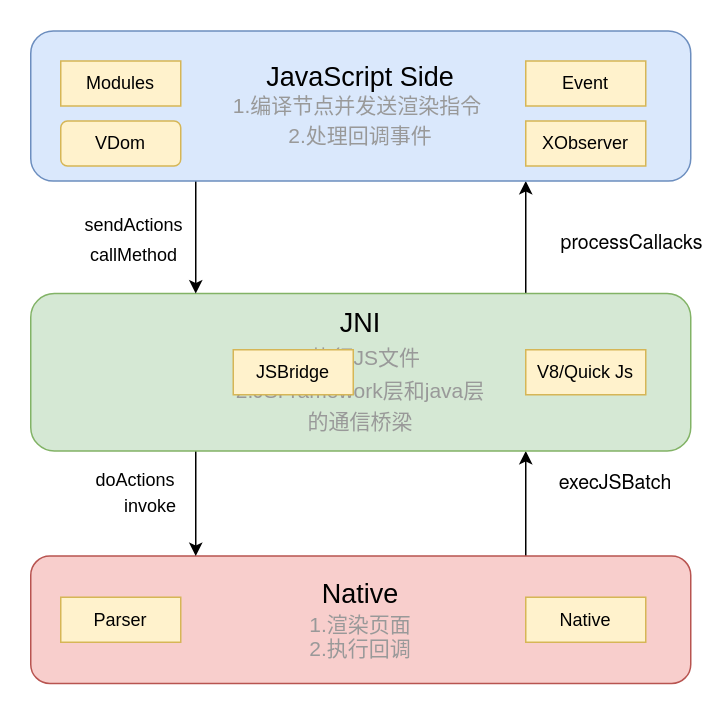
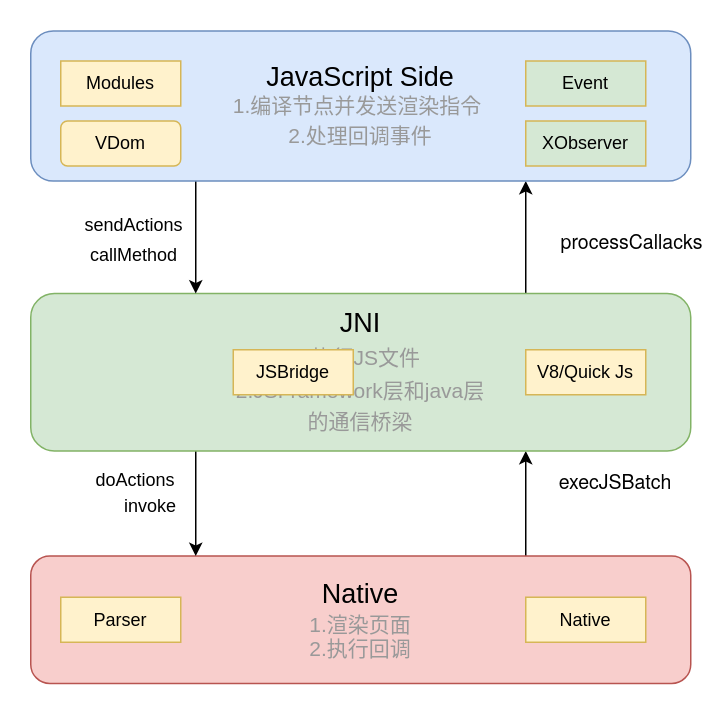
node "Event": fillcolor #fff2cc -> #d5e8d4
node "XObserver": fillcolor #fff2cc -> #d5e8d4
